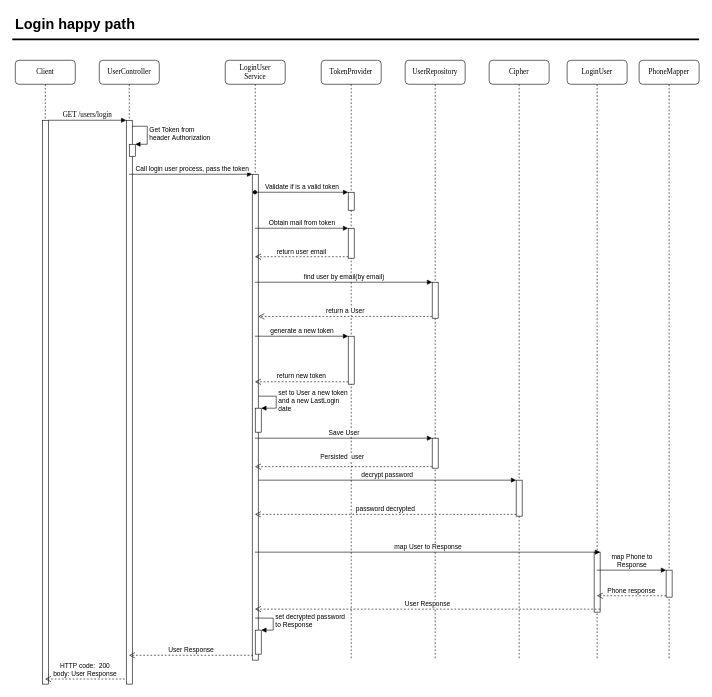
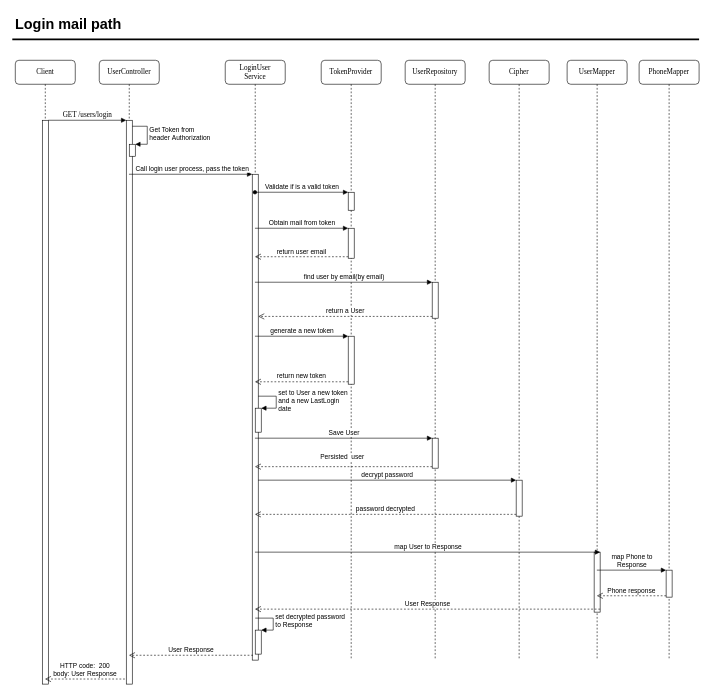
node "Login happy path": label "Login happy path" -> "Login mail path"
node "LoginUser": label "LoginUser" -> "UserMapper"
